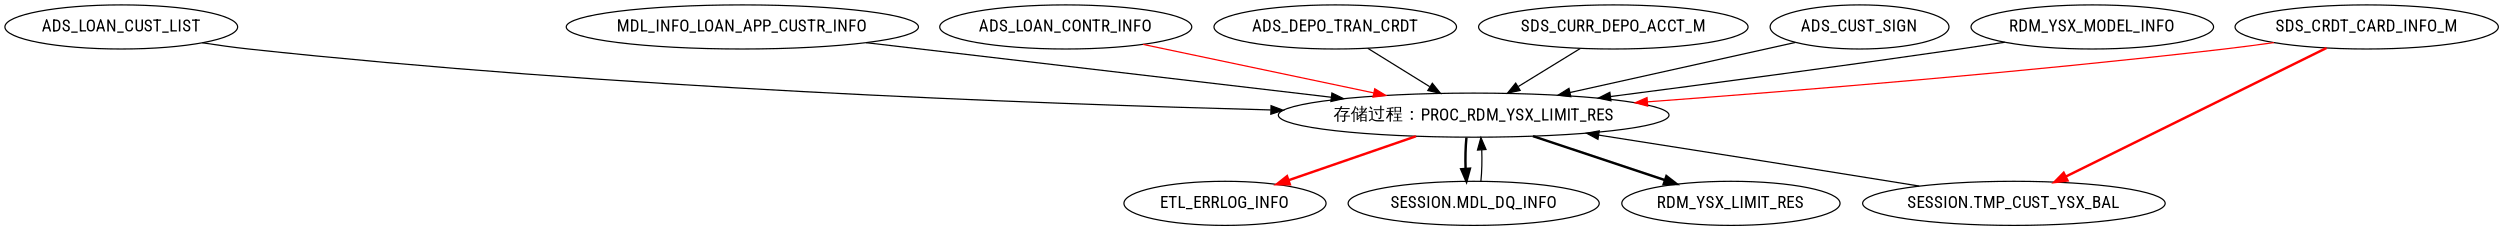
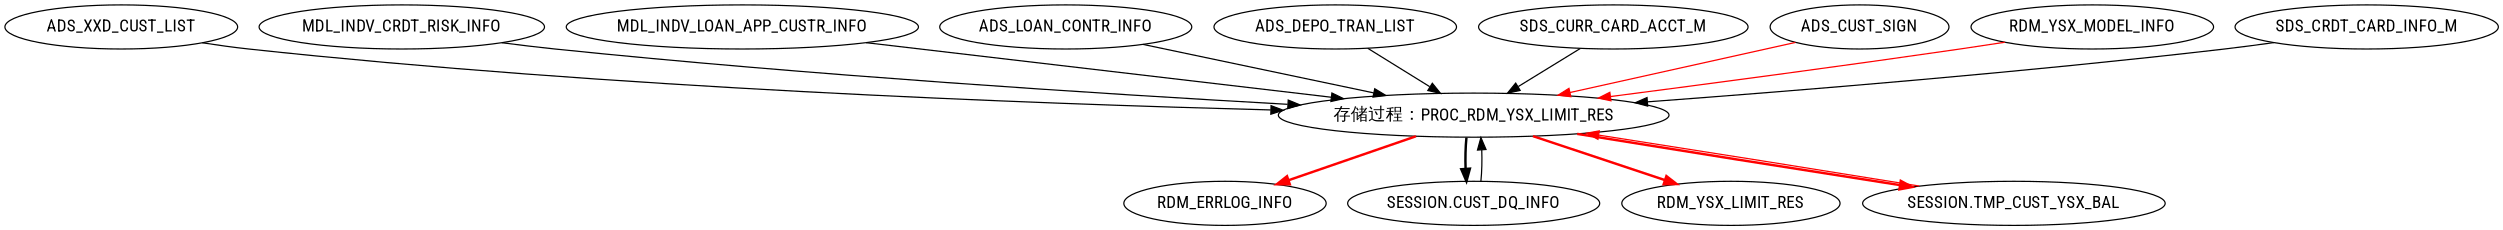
node "ADS_LOAN_CUST_LIST": label "ADS_LOAN_CUST_LIST" -> "ADS_XXD_CUST_LIST"
node "MDL_INDV_CRDT_RISK_INFO": added
node "MDL_INFO_LOAN_APP_CUSTR_INFO": label "MDL_INFO_LOAN_APP_CUSTR_INFO" -> "MDL_INDV_LOAN_APP_CUSTR_INFO"
node "ADS_DEPO_TRAN_CRDT": label "ADS_DEPO_TRAN_CRDT" -> "ADS_DEPO_TRAN_LIST"
node "SDS_CURR_DEPO_ACCT_M": label "SDS_CURR_DEPO_ACCT_M" -> "SDS_CURR_CARD_ACCT_M"
edge "ADS_CUST_SIGN" -> "存储过程：PROC_RDM_YSX_LIMIT_RES": color black -> red
edge "ADS_LOAN_CONTR_INFO" -> "存储过程：PROC_RDM_YSX_LIMIT_RES": color red -> black
edge "RDM_YSX_MODEL_INFO" -> "存储过程：PROC_RDM_YSX_LIMIT_RES": color black -> red
edge "SDS_CRDT_CARD_INFO_M" -> "存储过程：PROC_RDM_YSX_LIMIT_RES": color red -> black
edge "SDS_CRDT_CARD_INFO_M" -> "SESSION.TMP_CUST_YSX_BAL": now "存储过程：PROC_RDM_YSX_LIMIT_RES" -> "SESSION.TMP_CUST_YSX_BAL"
edge "存储过程：PROC_RDM_YSX_LIMIT_RES" -> "RDM_YSX_LIMIT_RES": color black -> red
edge "SESSION.TMP_CUST_YSX_BAL" -> "存储过程：PROC_RDM_YSX_LIMIT_RES": color black -> red
node "ETL_ERRLOG_INFO": label "ETL_ERRLOG_INFO" -> "RDM_ERRLOG_INFO"
node "SESSION.MDL_DQ_INFO": label "SESSION.MDL_DQ_INFO" -> "SESSION.CUST_DQ_INFO"
